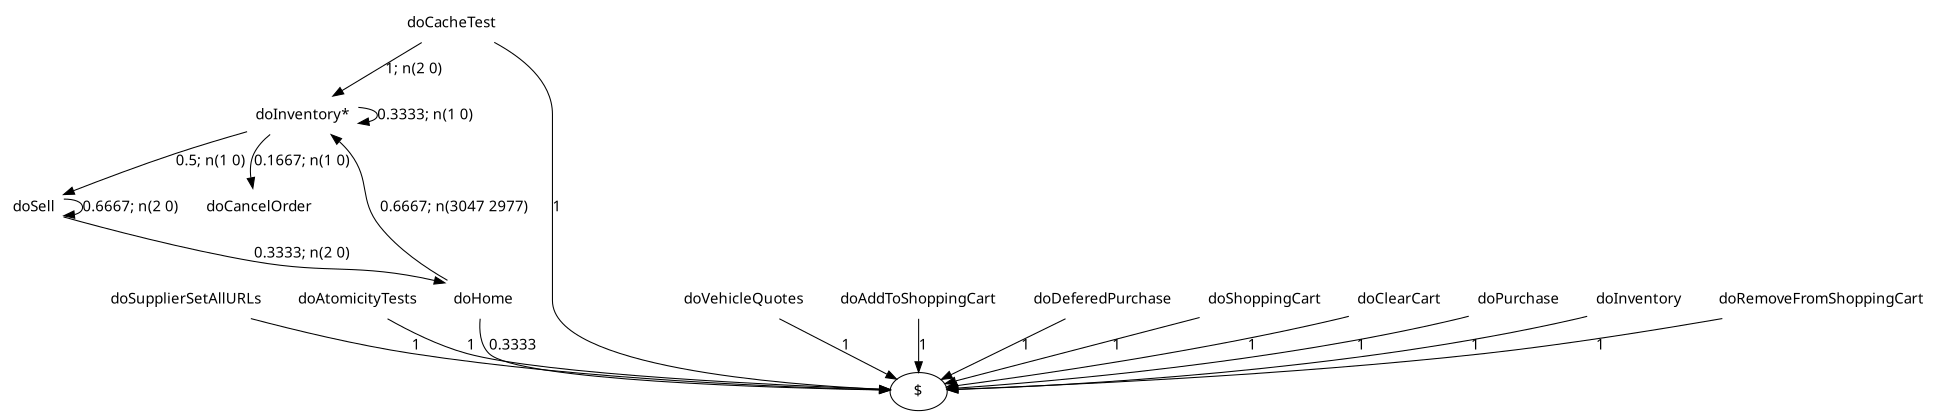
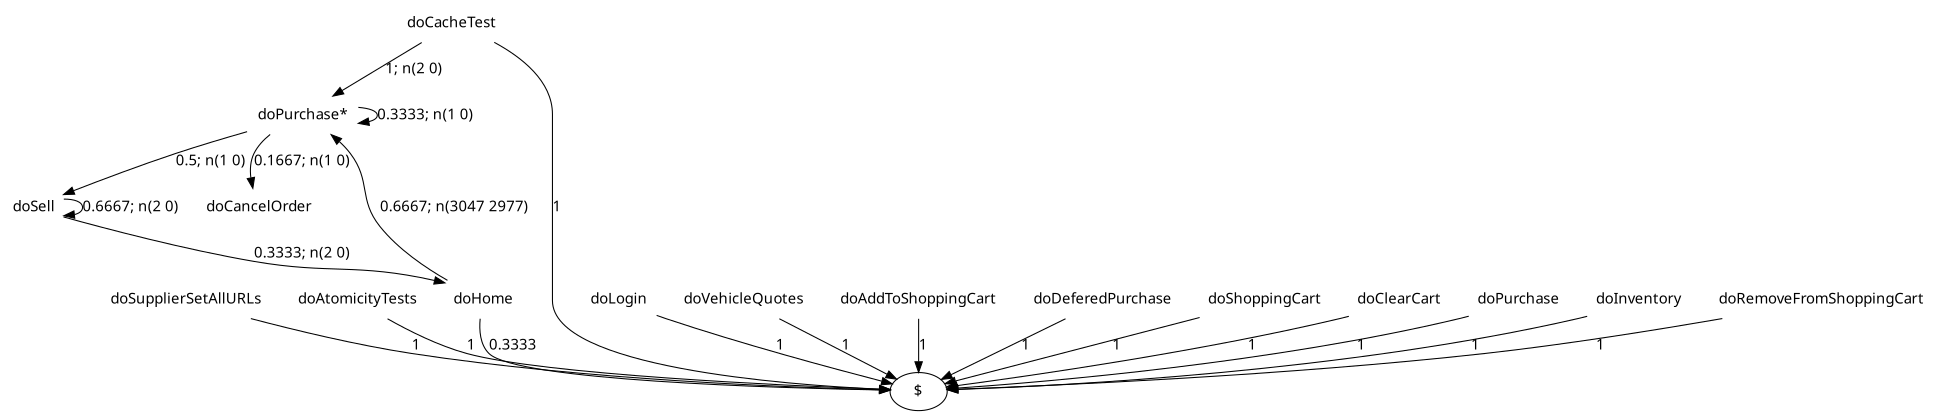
node "doInventory*": label "doInventory*" -> "doPurchase*"
node "doLogin": added
